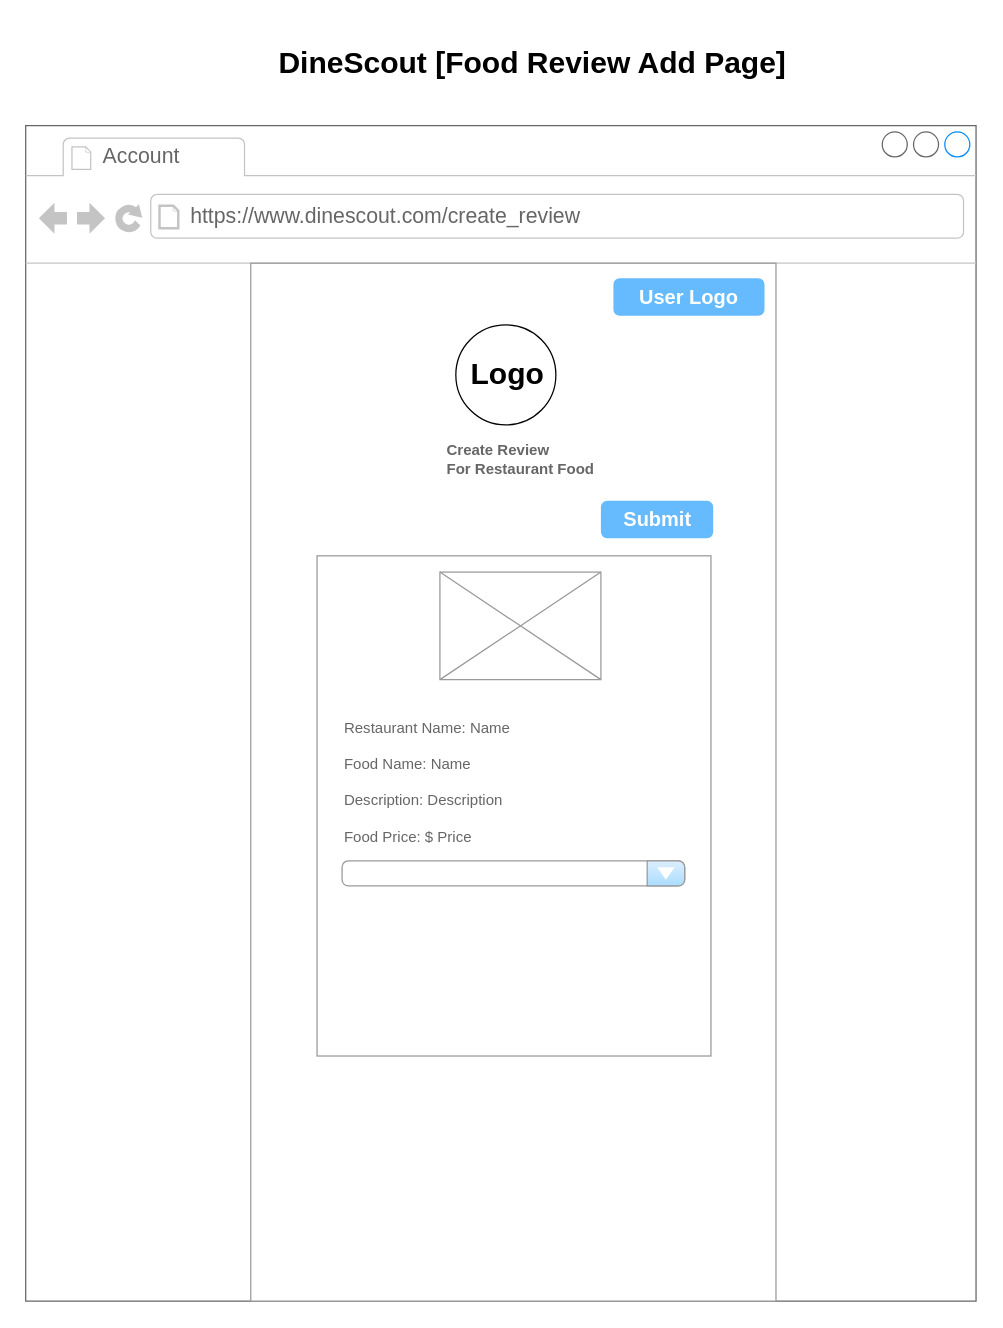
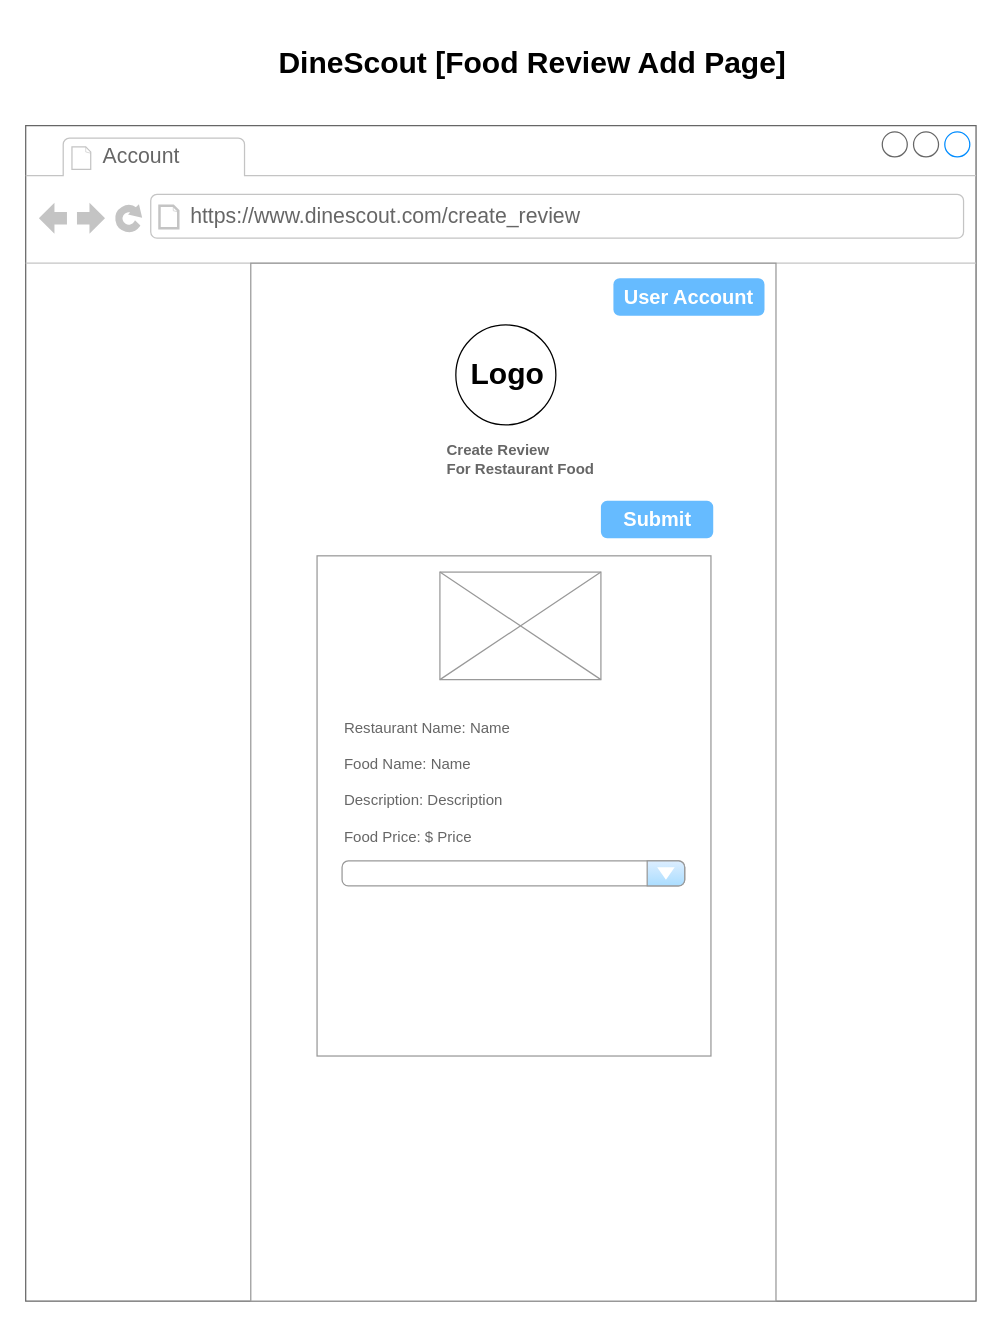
node "User Logo": label "User Logo" -> "User Account"
